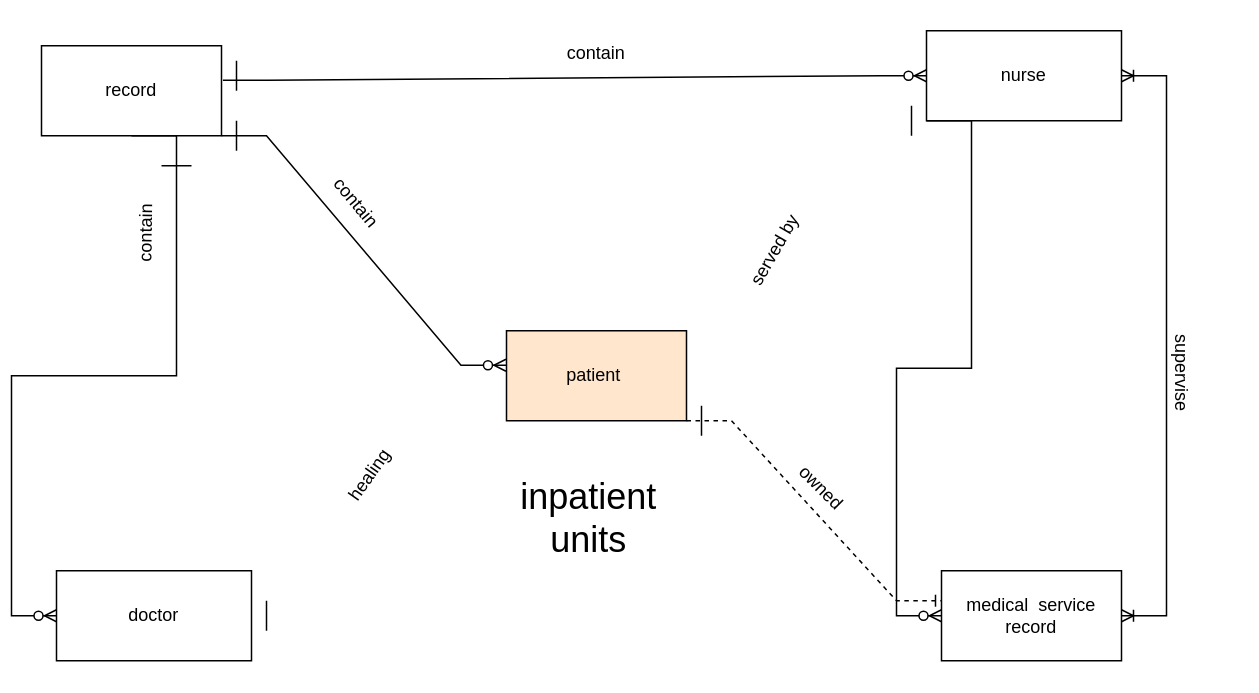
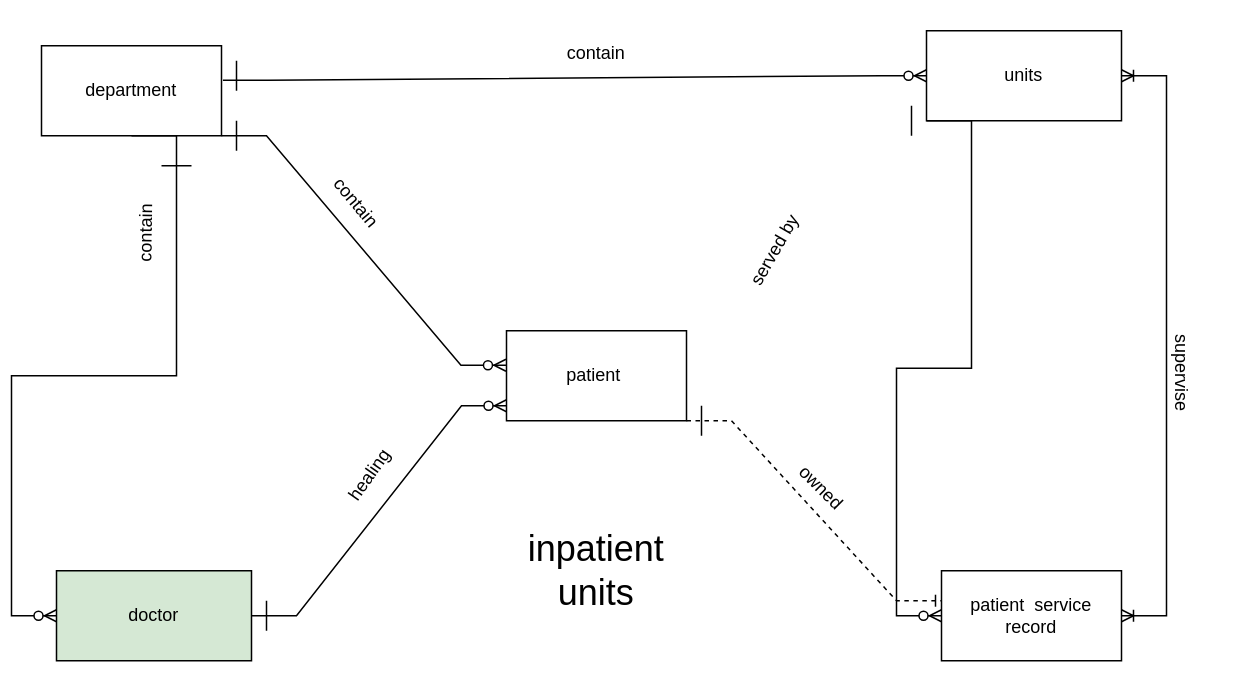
node "nurse": label "nurse" -> "units"
node "record": label "record" -> "department"
node "patient": fillcolor #ffe6cc -> #ffffff
edge "doctor" -> "patient": added
node "inpatient units": moved (589, 518) -> (596, 571)
node "doctor": fillcolor #ffffff -> #d5e8d4
node "medical service record": label "medical service record" -> "patient service record"
